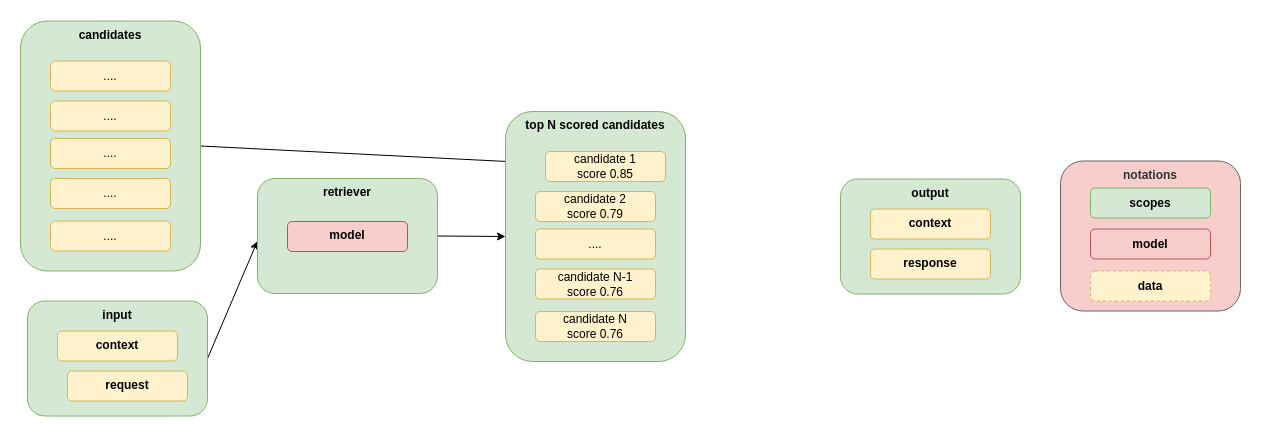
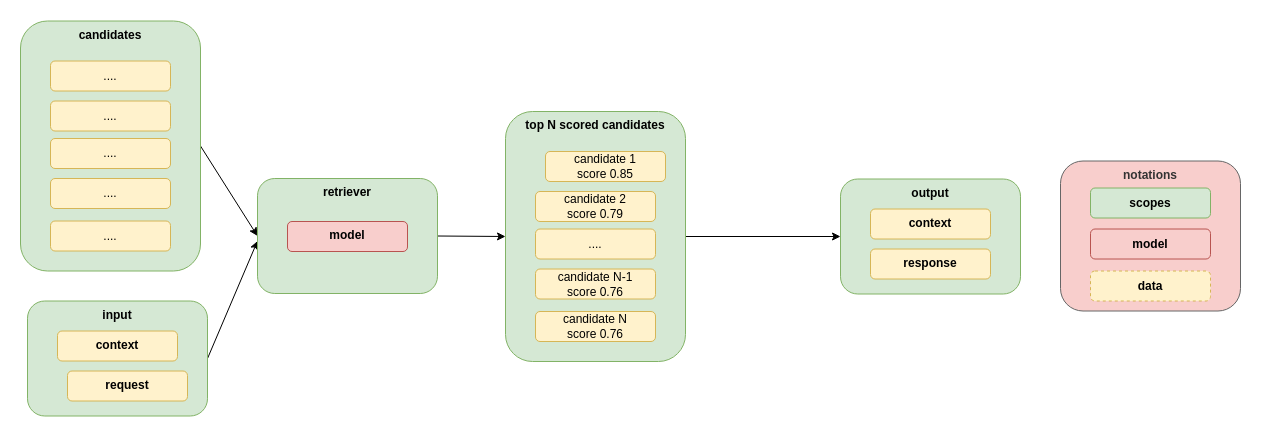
edge "candidates" -> "candidate 1 score 0.85": now "candidates" -> "retriever"
edge "top N scored candidates" -> "output": added
